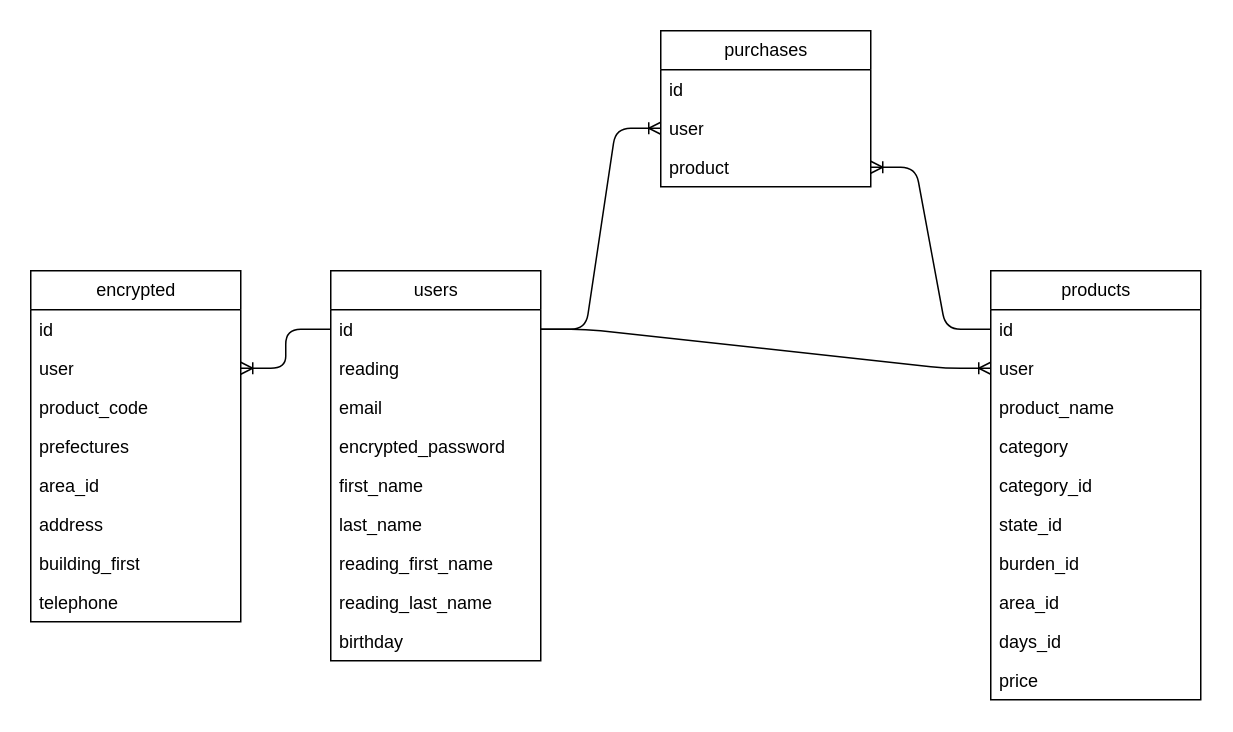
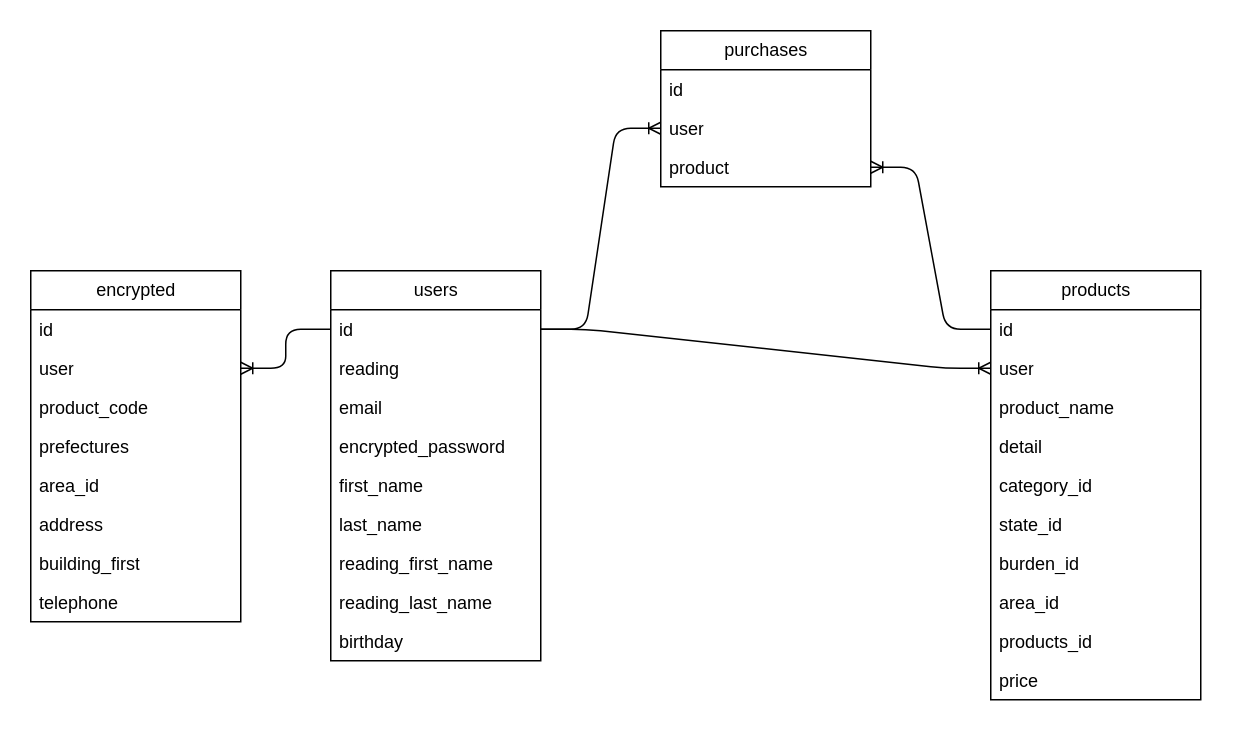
node "category": label "category" -> "detail"
node "days_id": label "days_id" -> "products_id"
